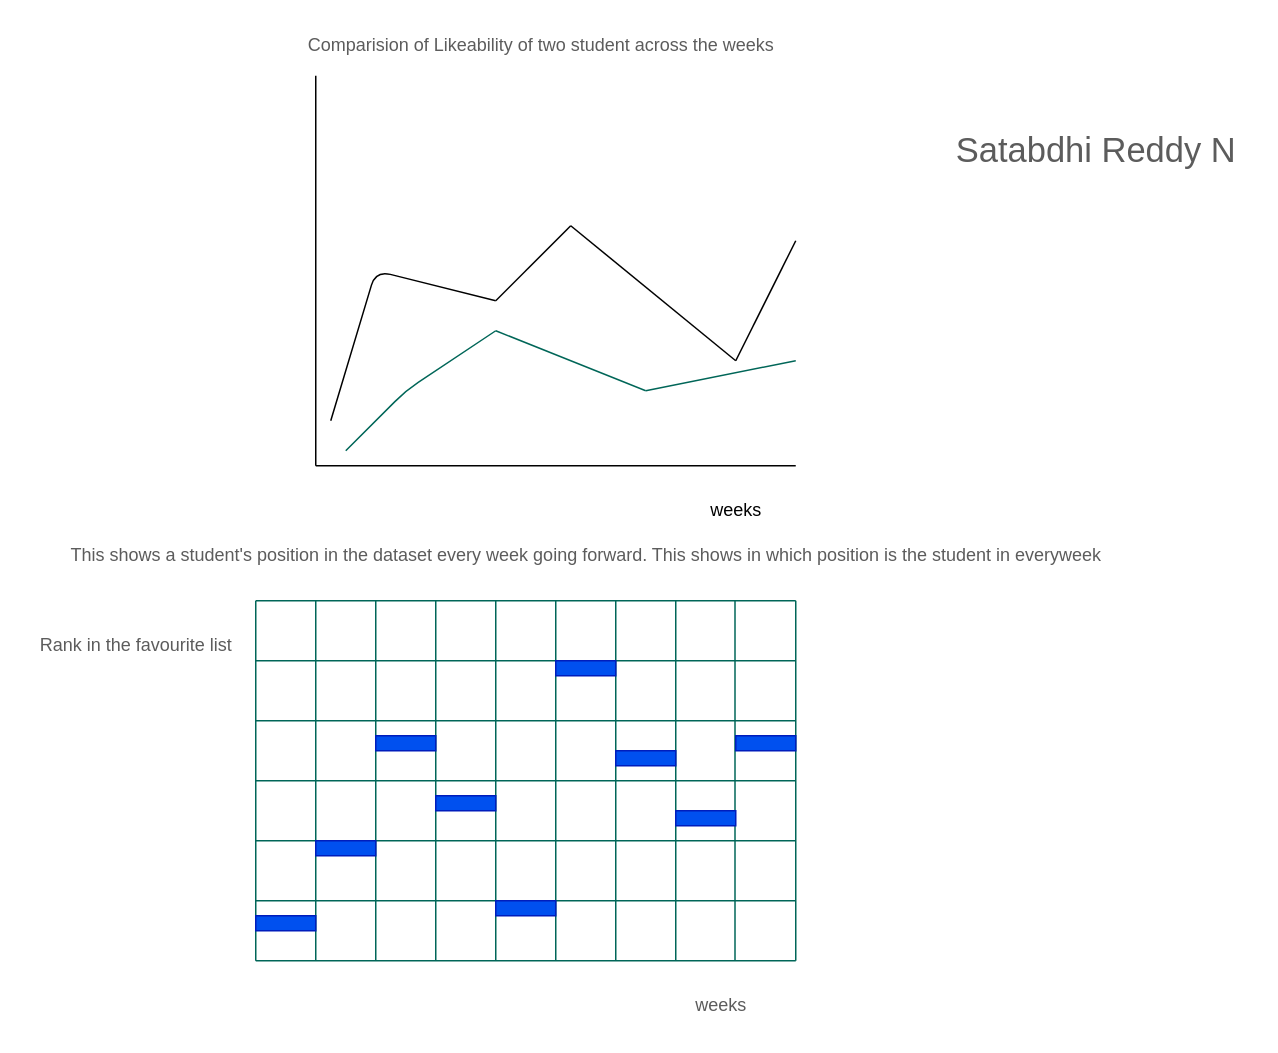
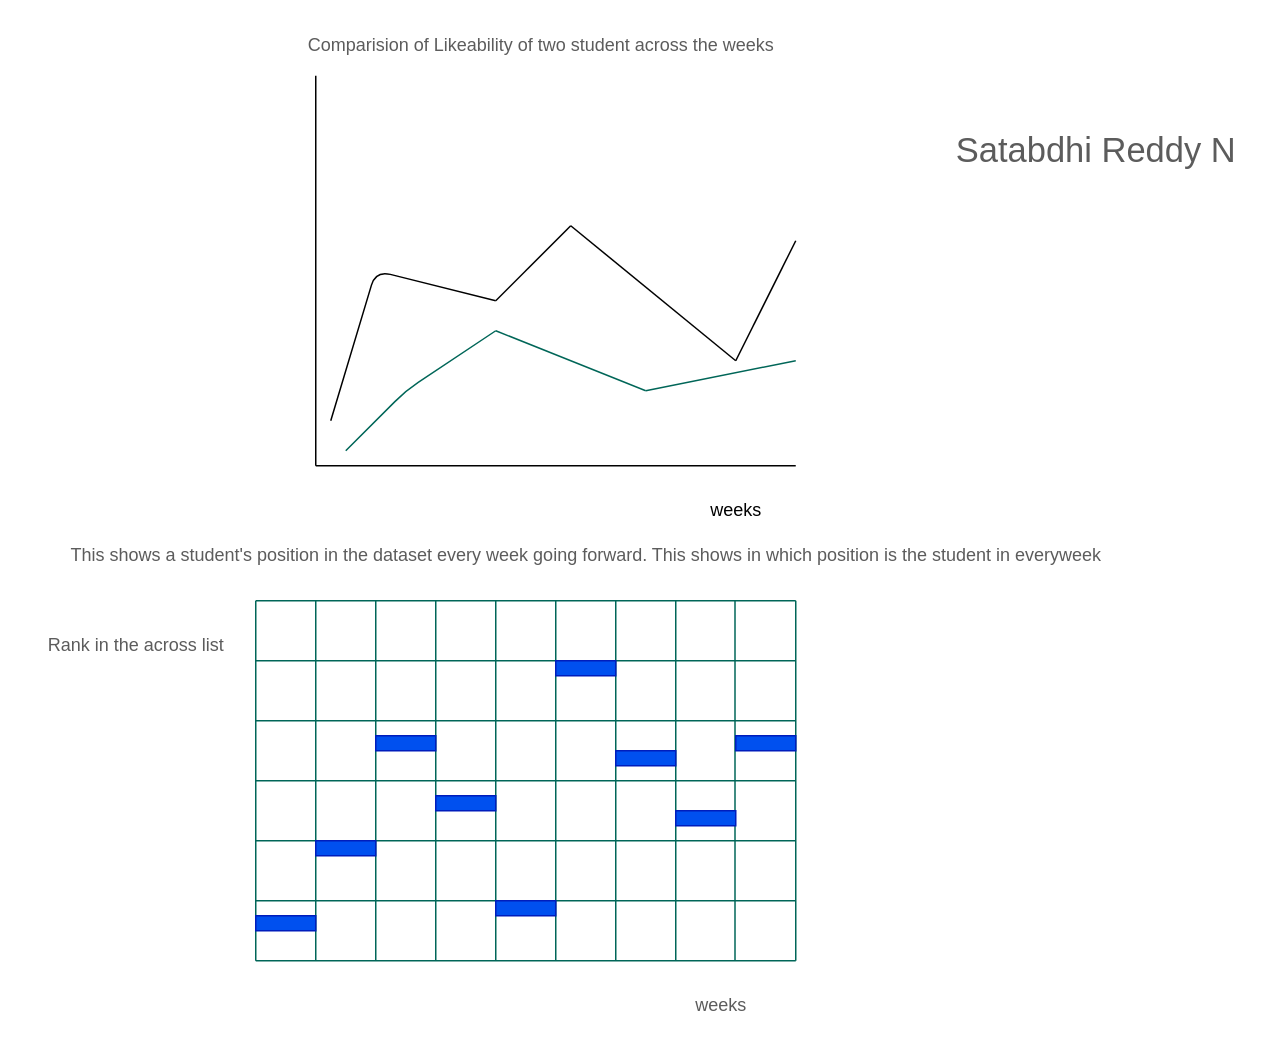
node "Rank in the favourite list": label "Rank in the favourite list" -> "Rank in the across list"
